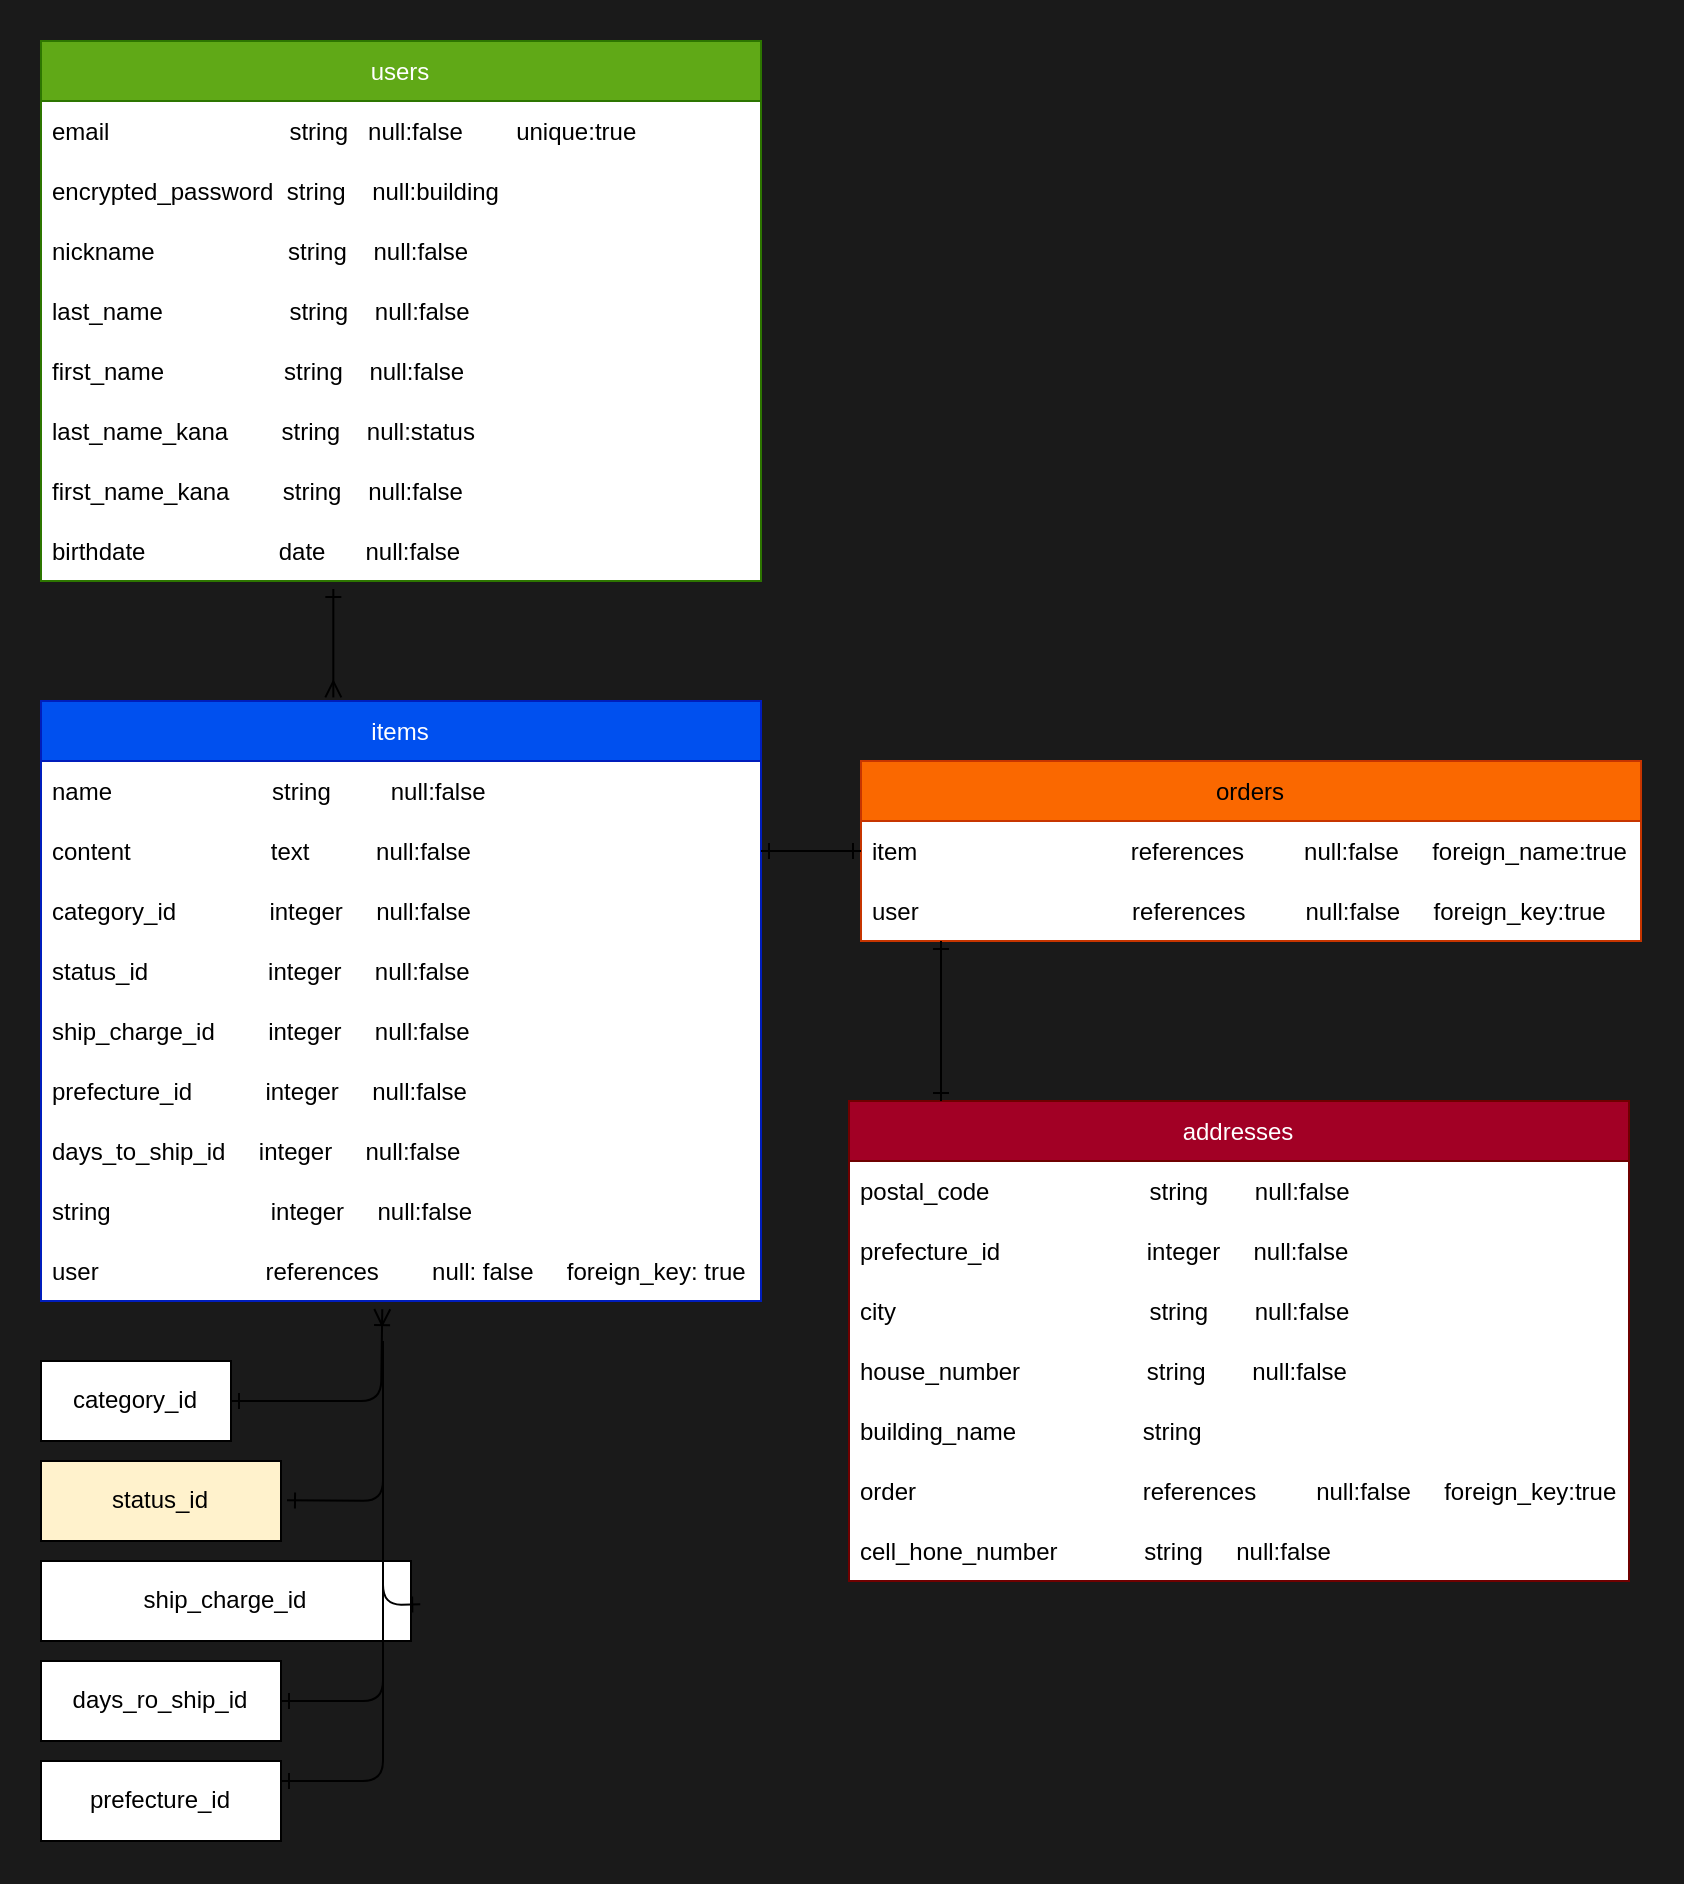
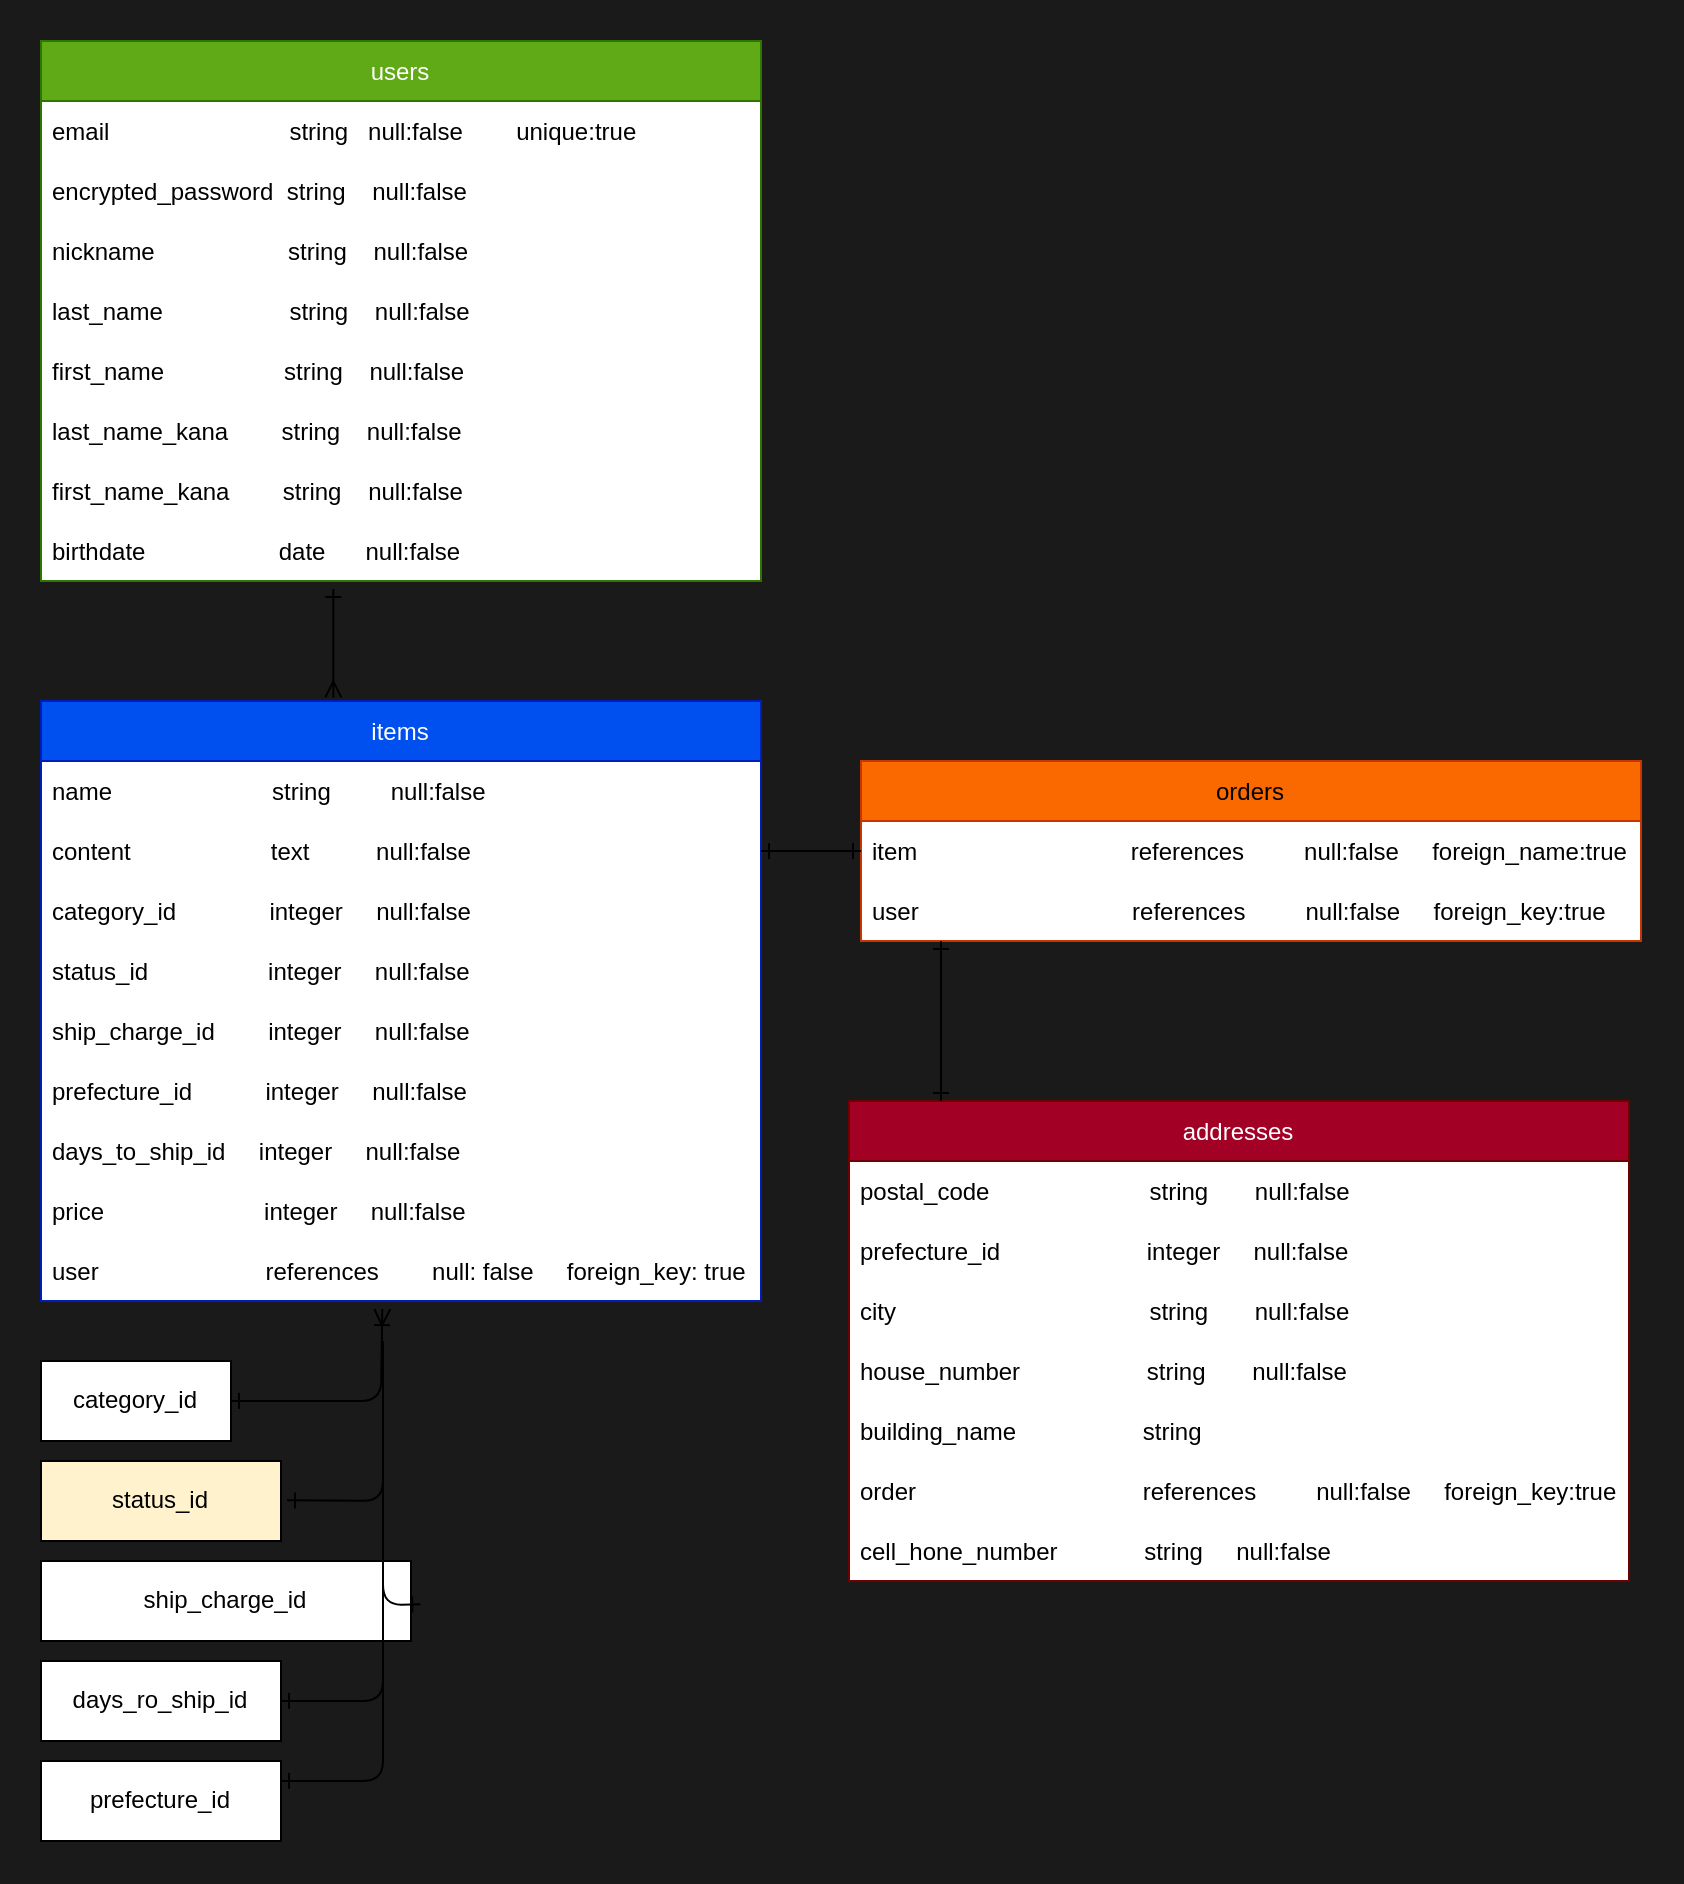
node "encrypted_password string null:building": label "encrypted_password string null:building" -> "encrypted_password string null:false"
node "last_name_kana string null:status": label "last_name_kana string null:status" -> "last_name_kana string null:false"
node "string integer null:false": label "string integer null:false" -> "price integer null:false"
